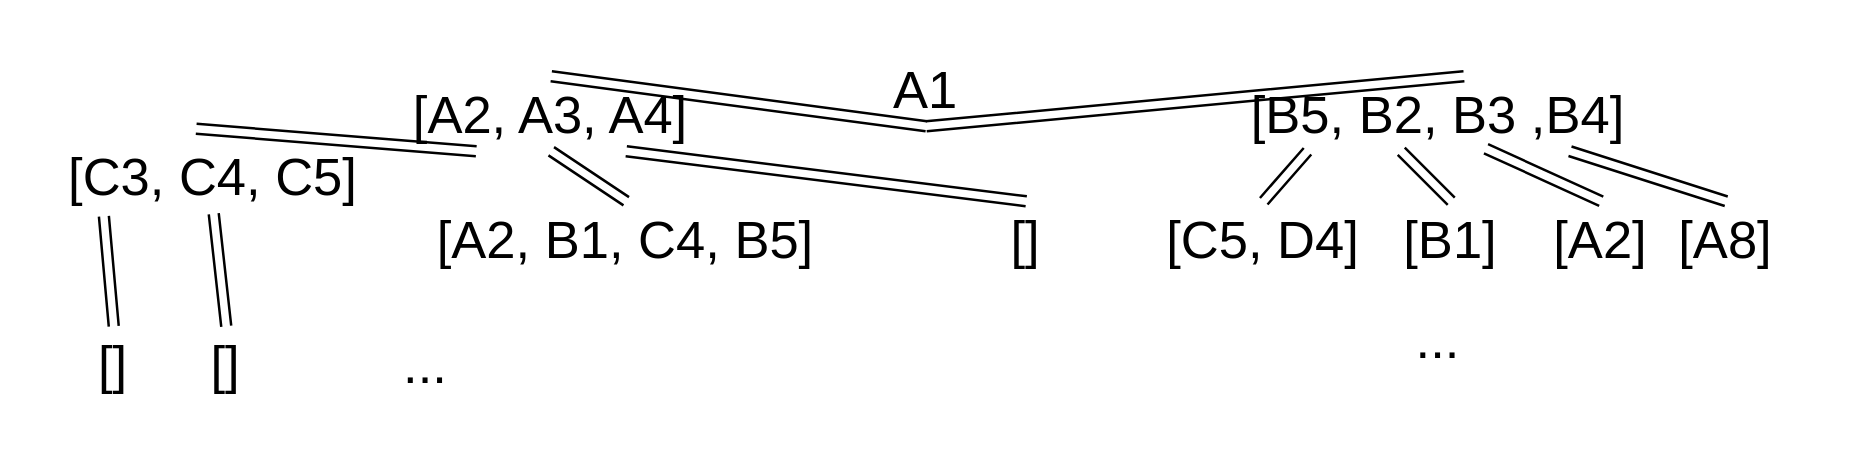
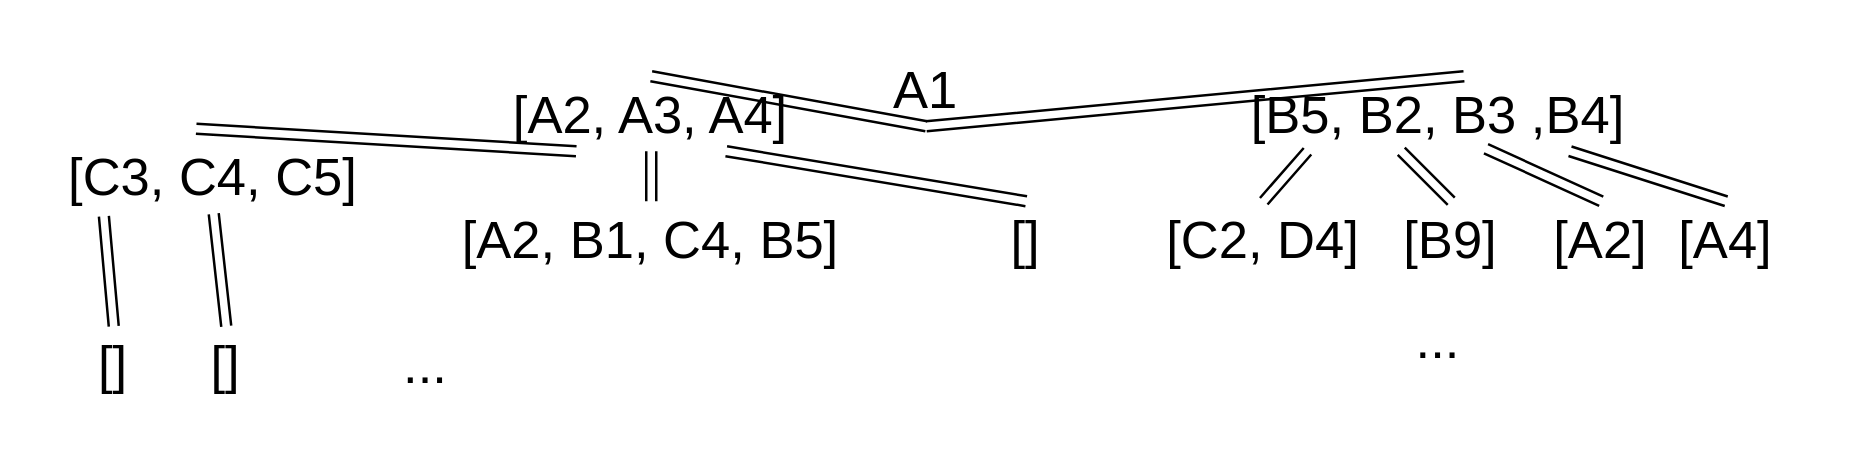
node "[A2, A3, A4]": moved (551, 114) -> (651, 114)
node "[A2, B1, C4, B5]": moved (626, 239) -> (651, 239)
node "[C5, D4]": label "[C5, D4]" -> "[C2, D4]"
node "[B1]": label "[B1]" -> "[B9]"
node "[A8]": label "[A8]" -> "[A4]"
